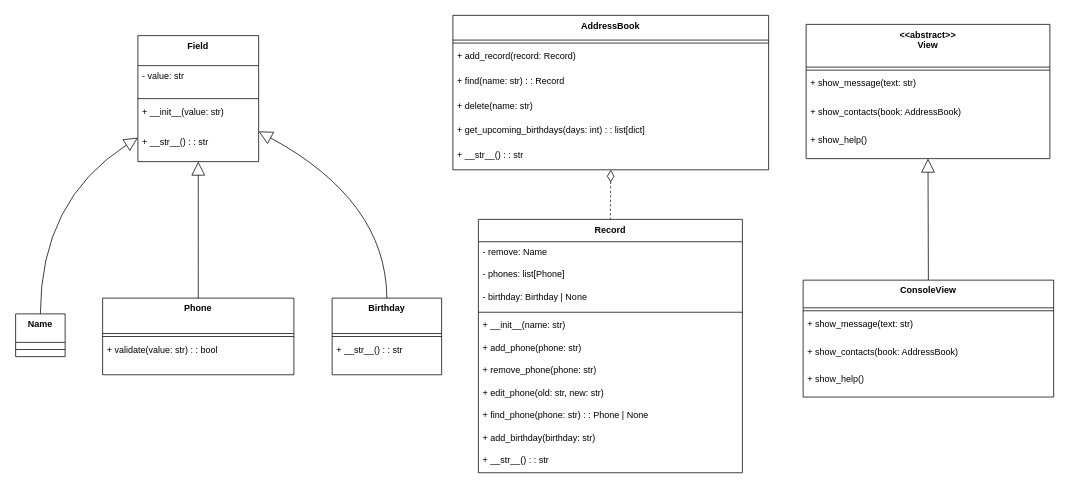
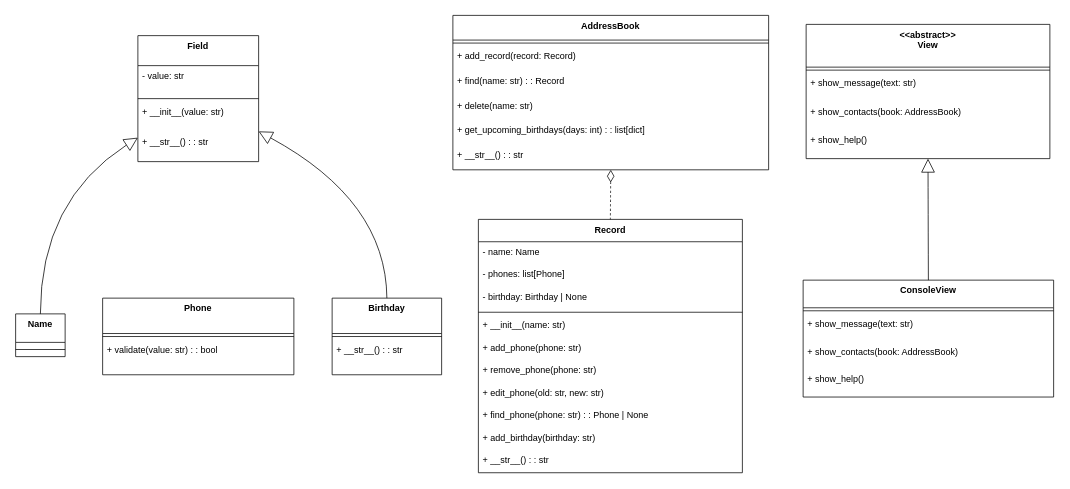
edge "Phone" -> "Field": removed
node "- remove: Name": label "- remove: Name" -> "- name: Name"
